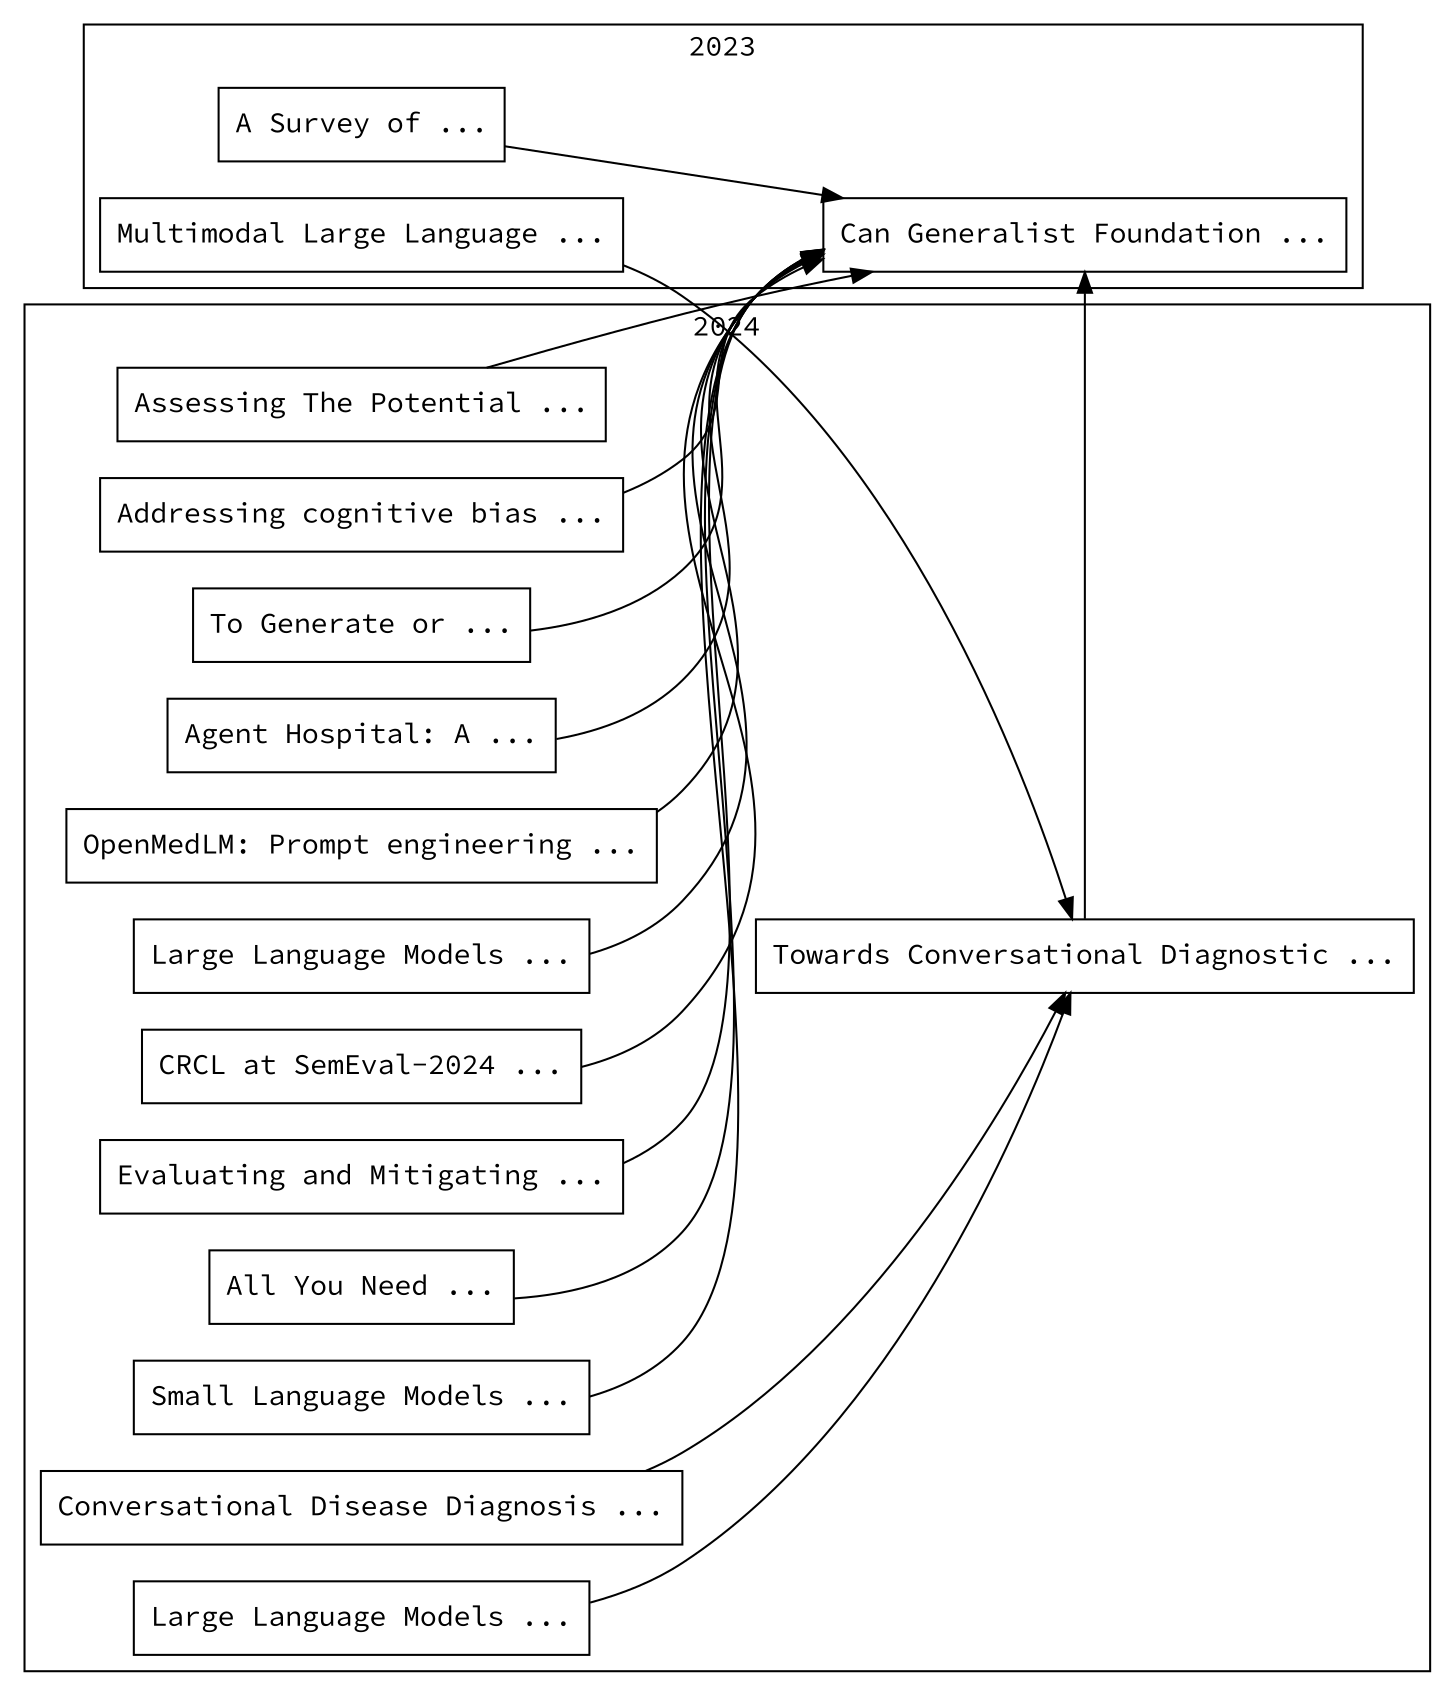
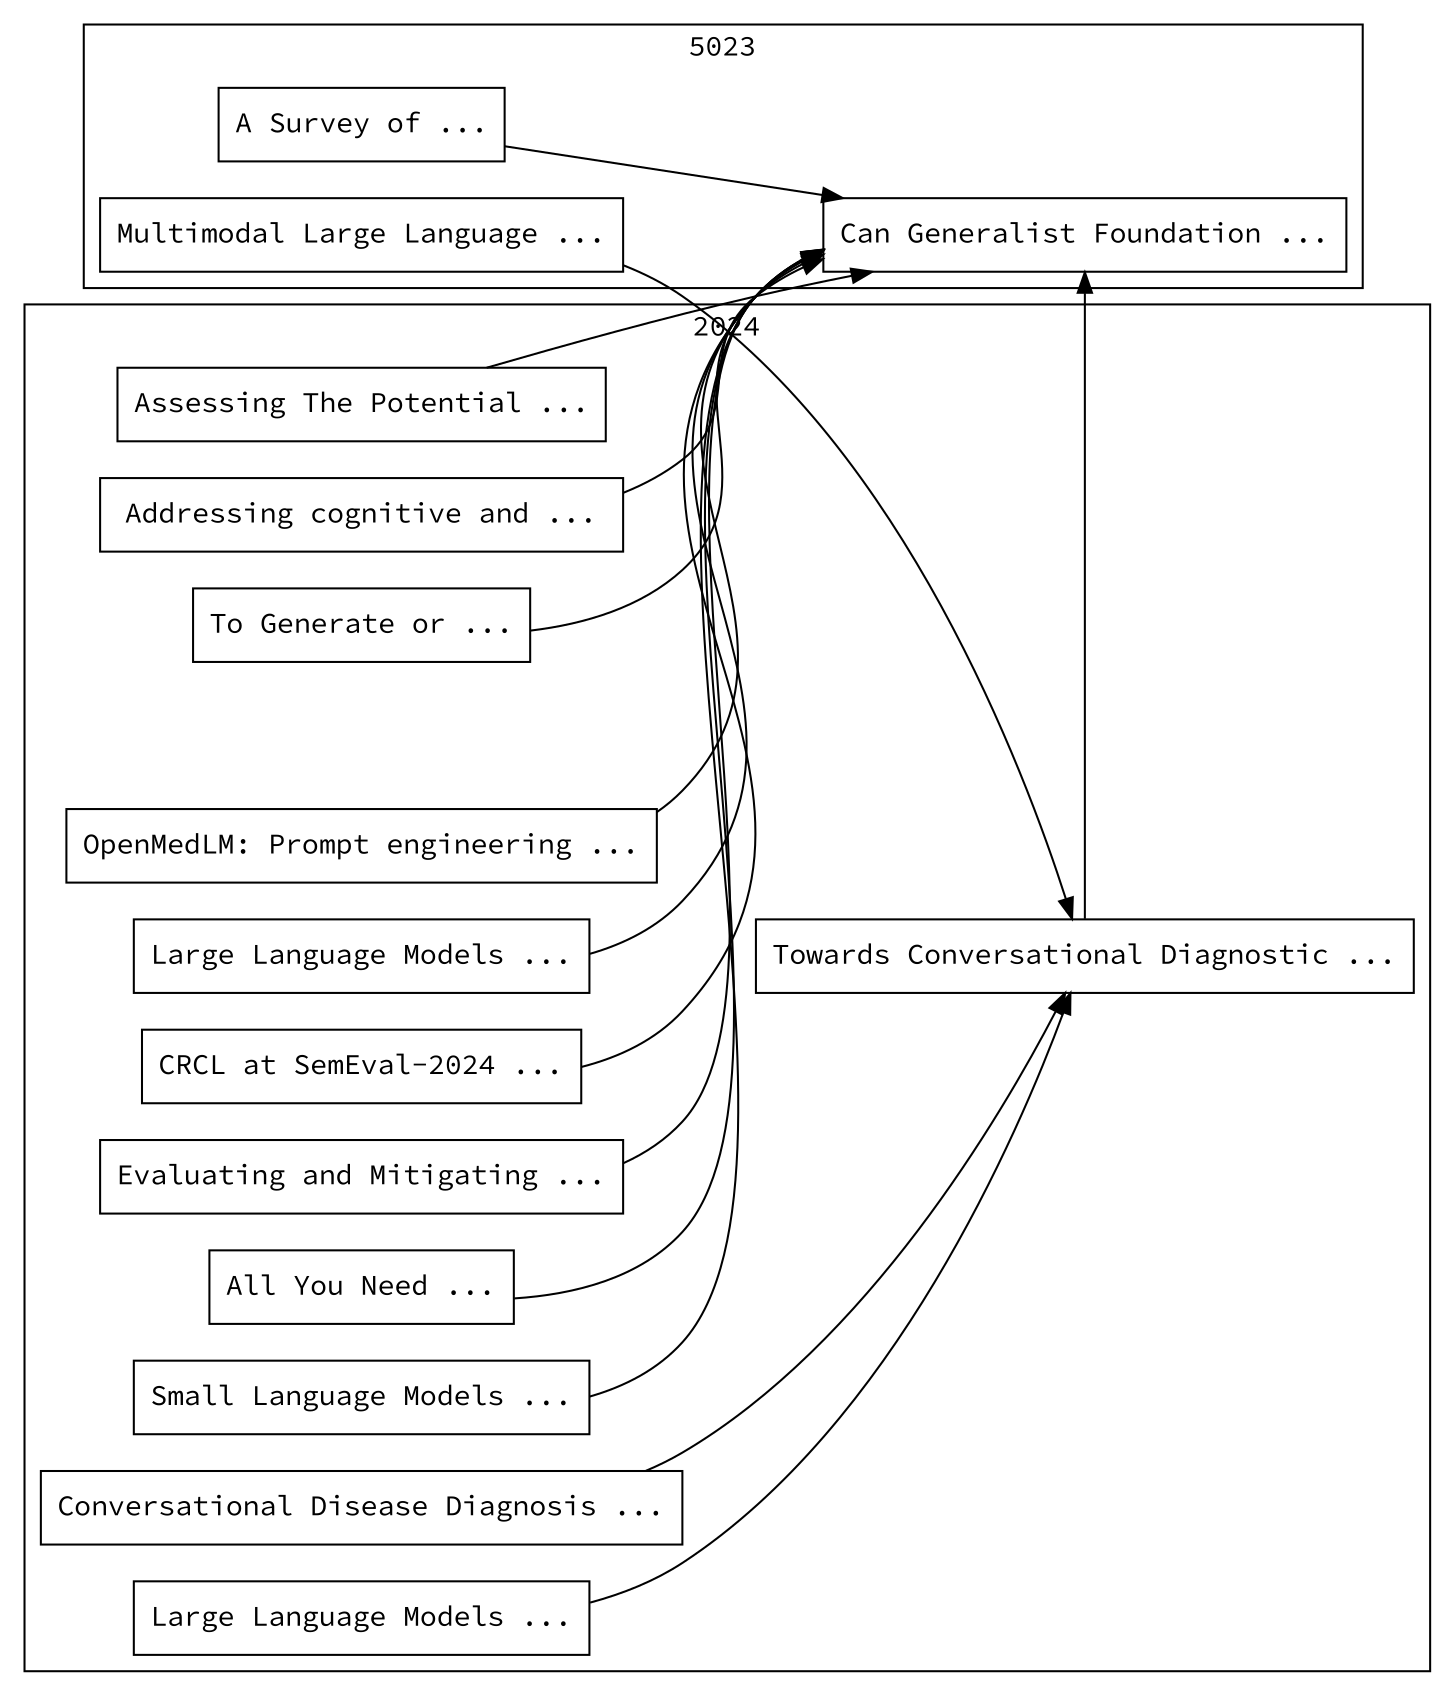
cluster "2023": label "2023" -> "5023"
node "Addressing cognitive bias ...": label "Addressing cognitive bias ..." -> "Addressing cognitive and ..."
node "Agent Hospital: A ...": removed
